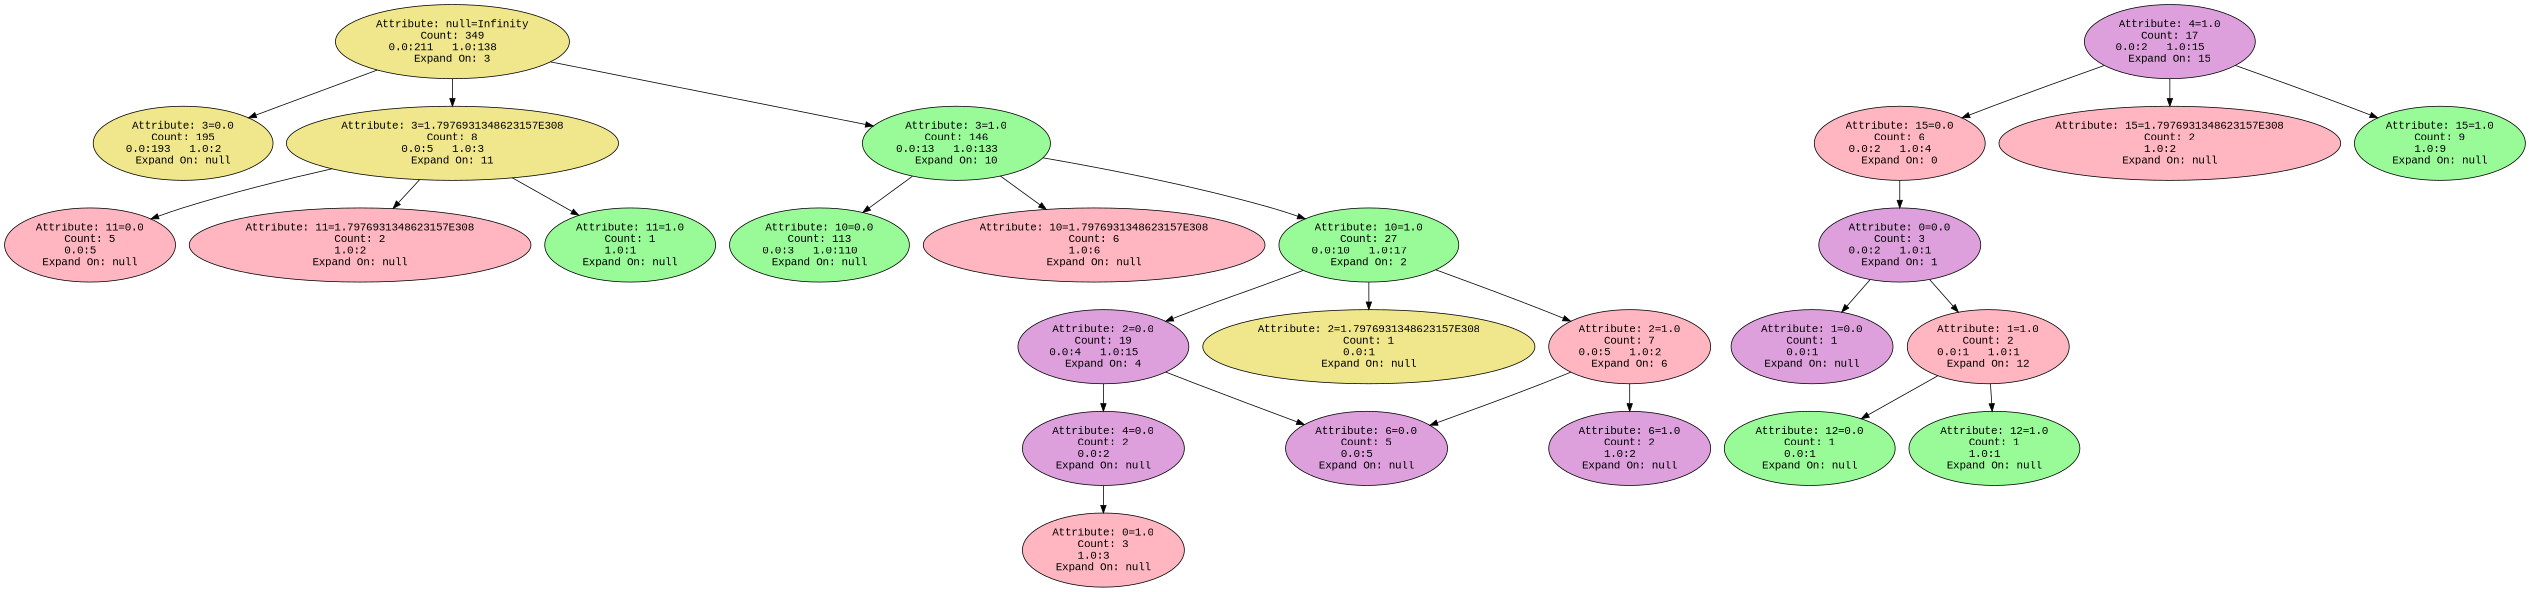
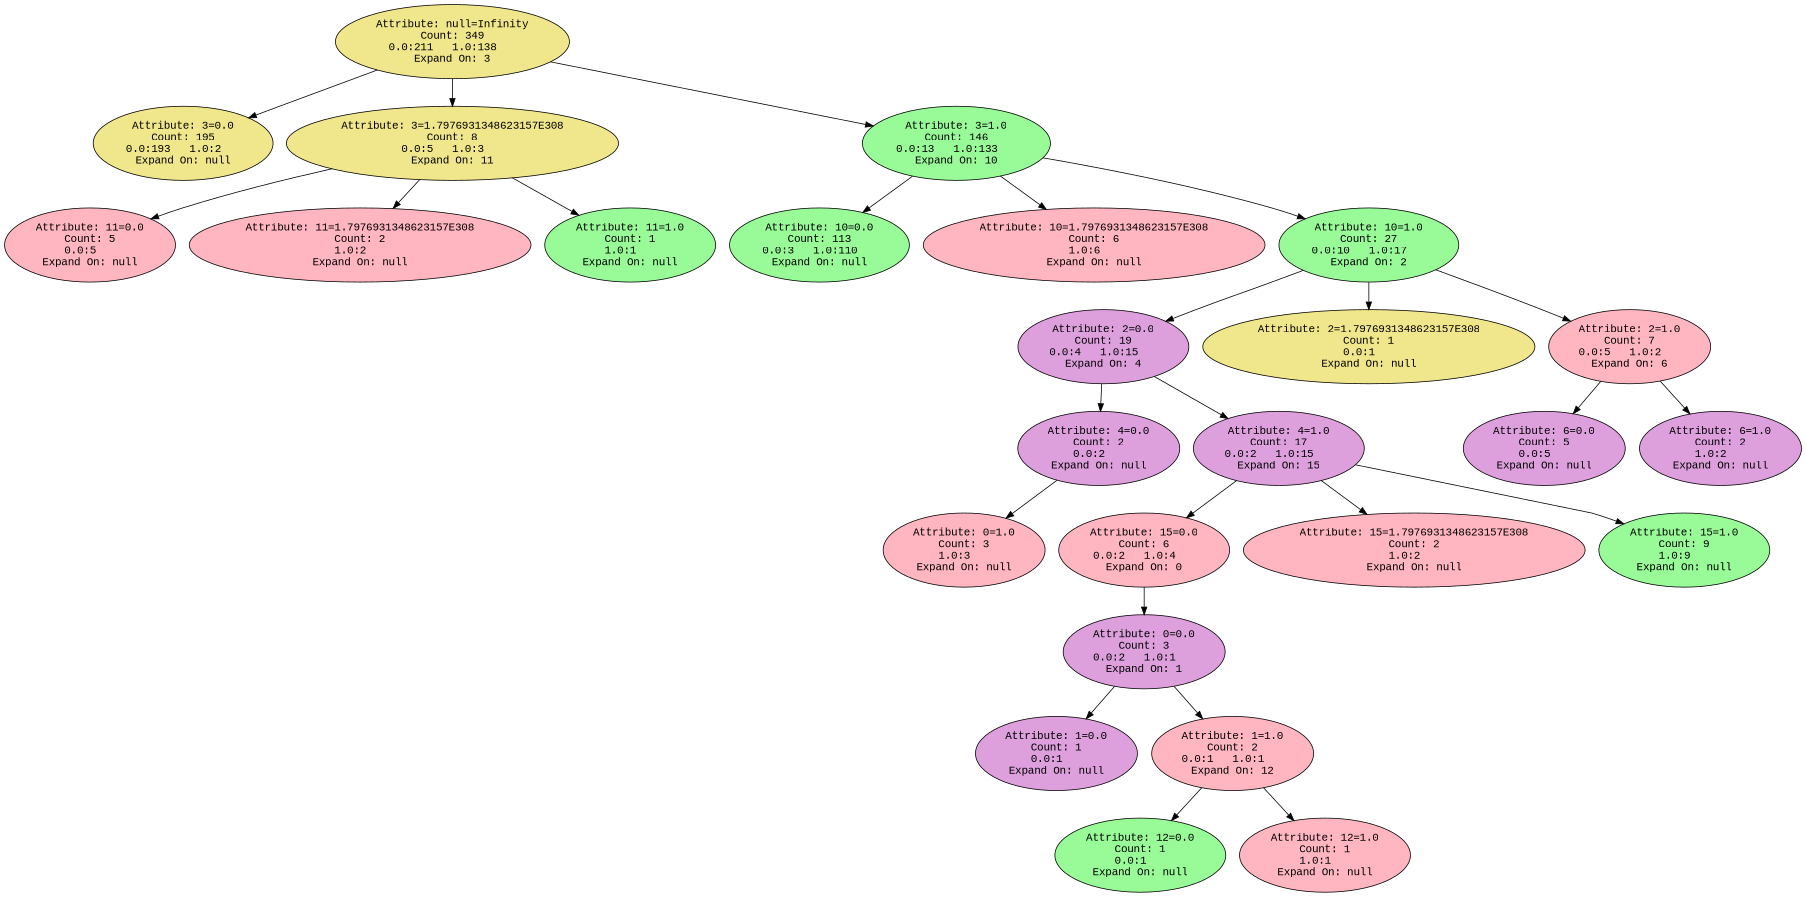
edge "Attribute: 2=0.0 Count: 19 0.0:4   1.0:15 Expand On: 4" -> "Attribute: 6=0.0 Count: 5 0.0:5 Expand On: null": now "Attribute: 2=0.0 Count: 19 0.0:4   1.0:15 Expand On: 4" -> "Attribute: 4=1.0 Count: 17 0.0:2   1.0:15 Expand On: 15"
node "Attribute: 12=1.0 Count: 1 1.0:1 Expand On: null": fillcolor palegreen -> lightpink
